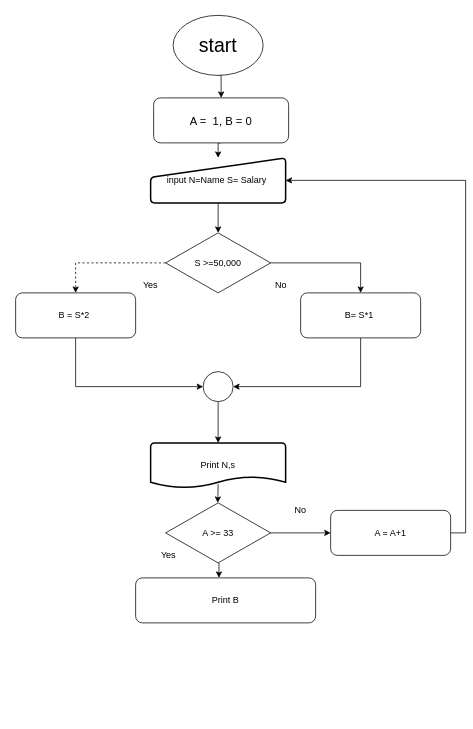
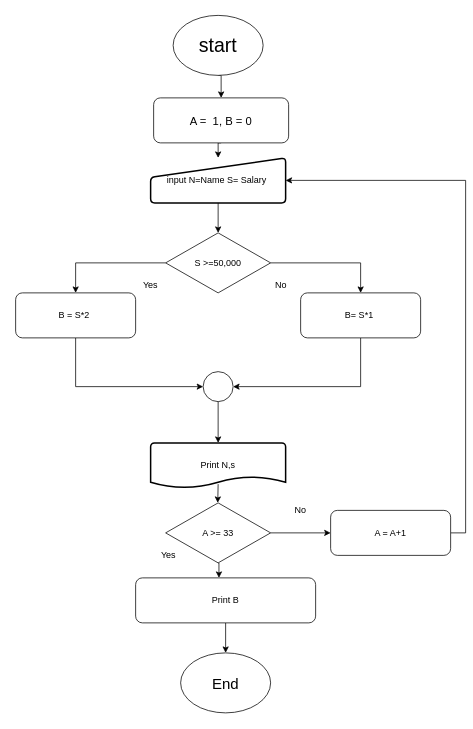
edge "S >=50,000" -> "B = S*2": style dashed -> solid
edge "Print B" -> "End": added
node "End": added
